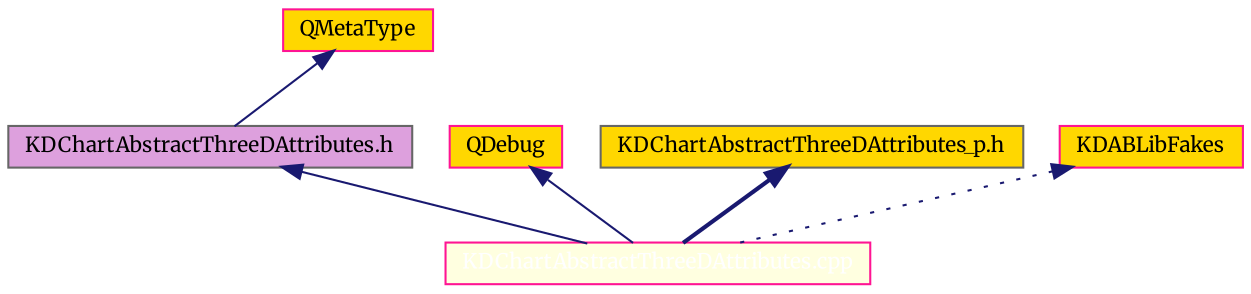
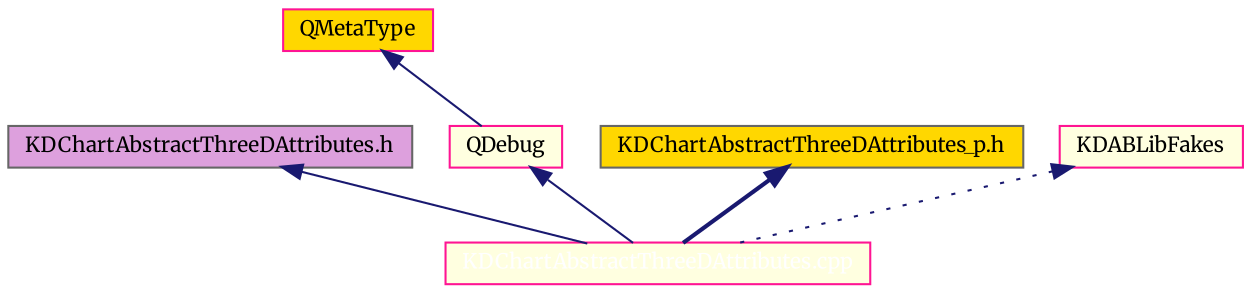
edge "KDChartAbstractThreeDAttributes.h" -> "QMetaType": now "QDebug" -> "QMetaType"
node "QDebug": fillcolor gold -> lightyellow
node "KDABLibFakes": fillcolor gold -> lightyellow
